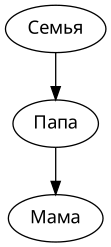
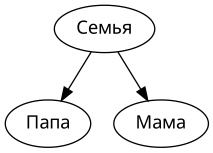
edge "Папа" -> "Мама": now "Семья" -> "Мама"
